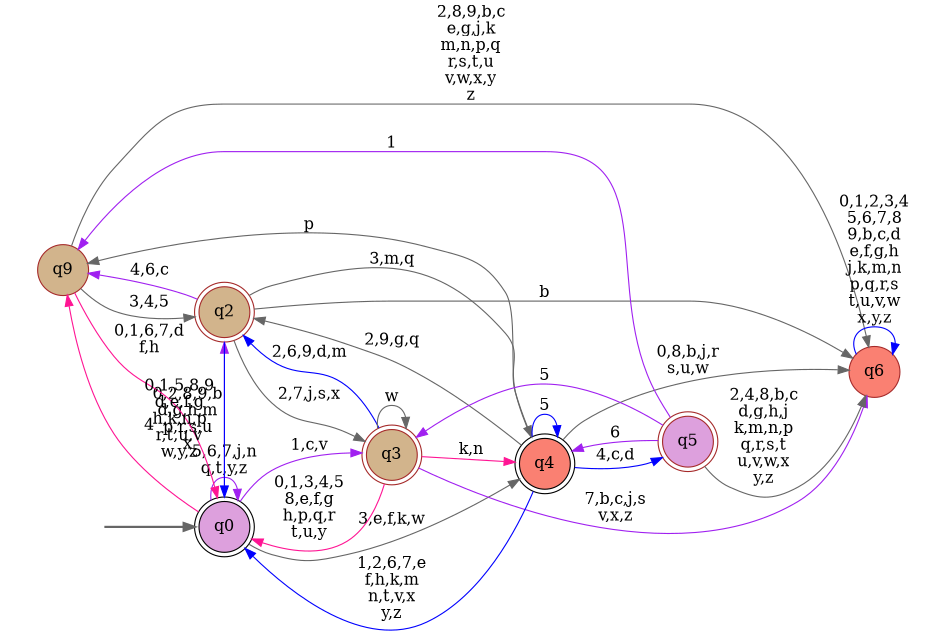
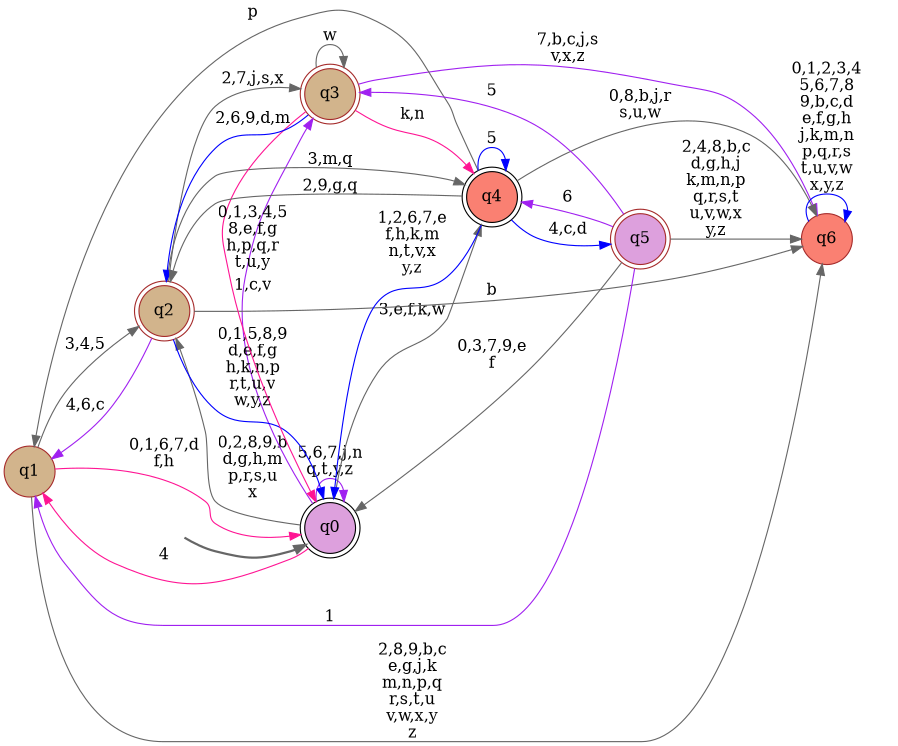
node "q9": label "q9" -> "q1"
edge "q5" -> "q0": added, label "0,3,7,9,e f"
edge "q0" -> "q2": color purple -> gray40
